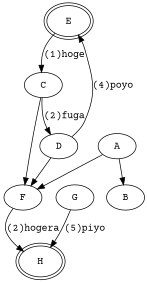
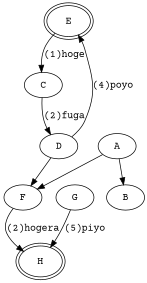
edge "C" -> "F": removed
